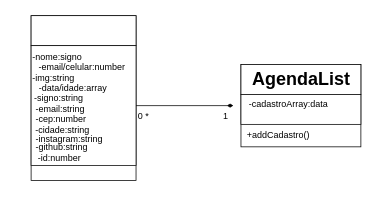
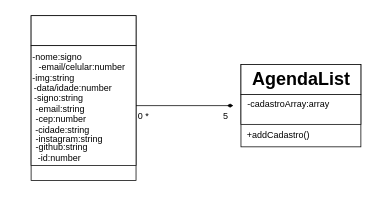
node "-data/idade:array": label "-data/idade:array" -> "-data/idade:number"
node "-cadastroArray:data": label "-cadastroArray:data" -> "-cadastroArray:array"
node "1": label "1" -> "5"
